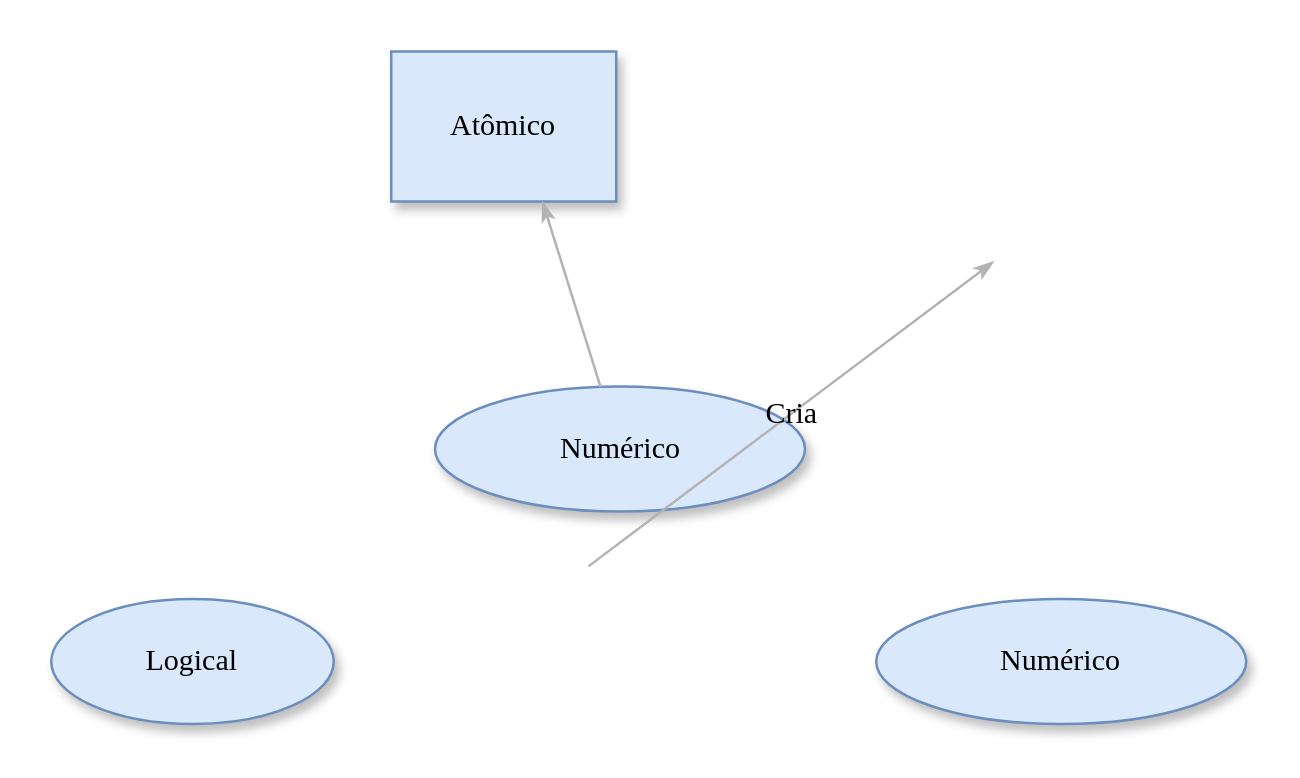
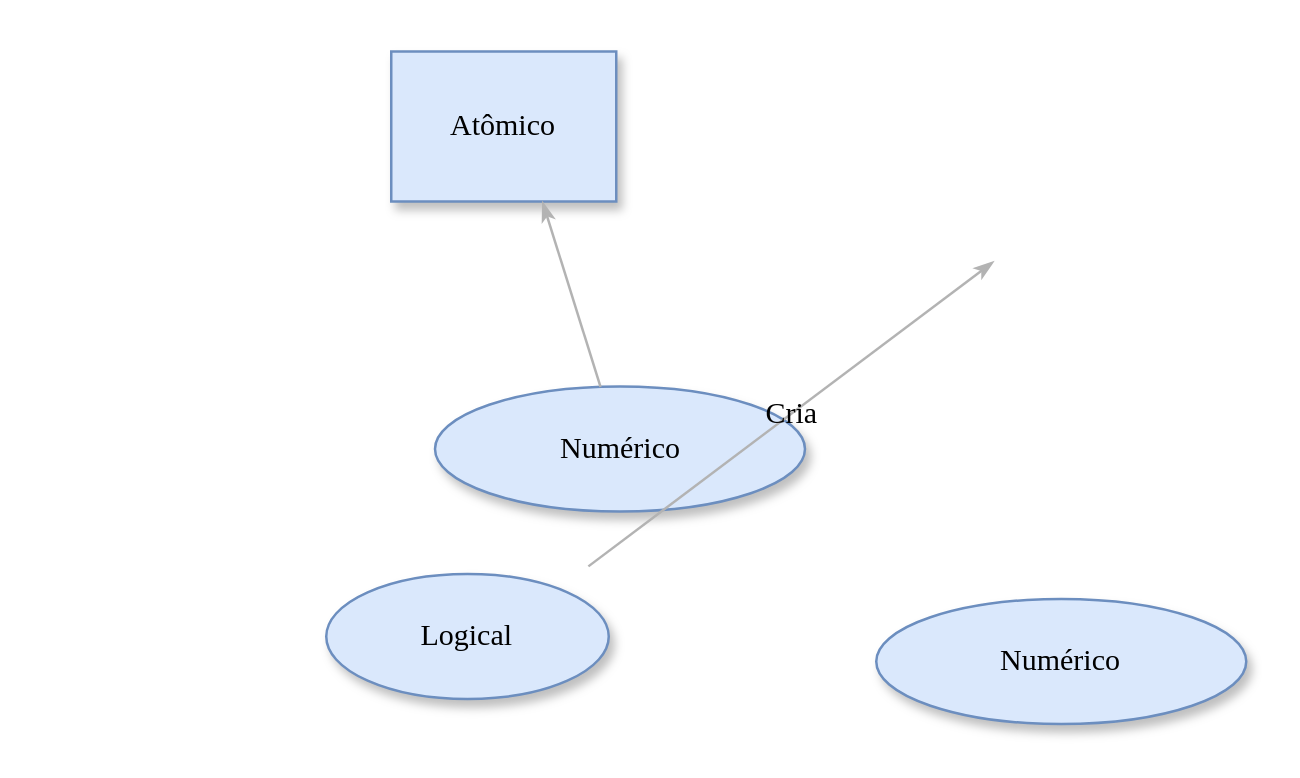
node "Logical": moved (193, 661) -> (468, 636)
